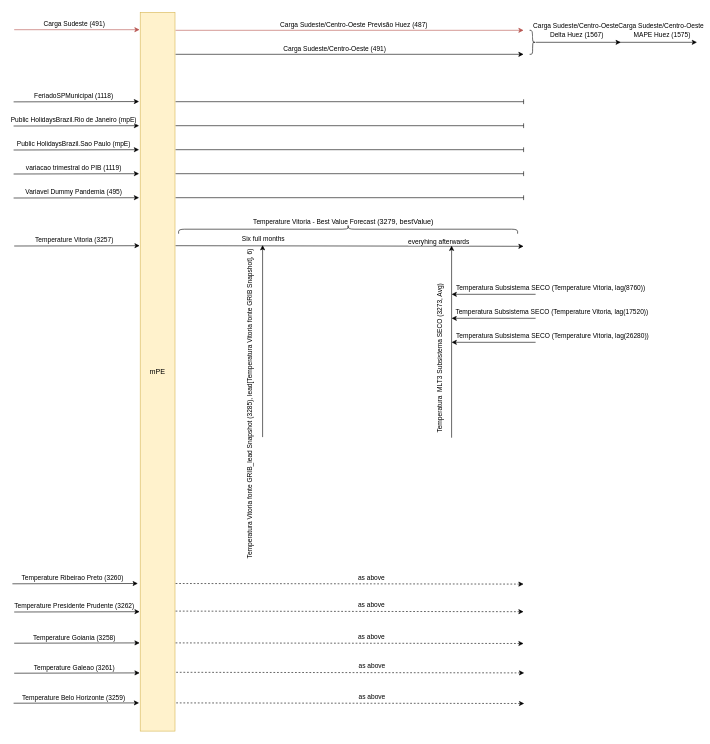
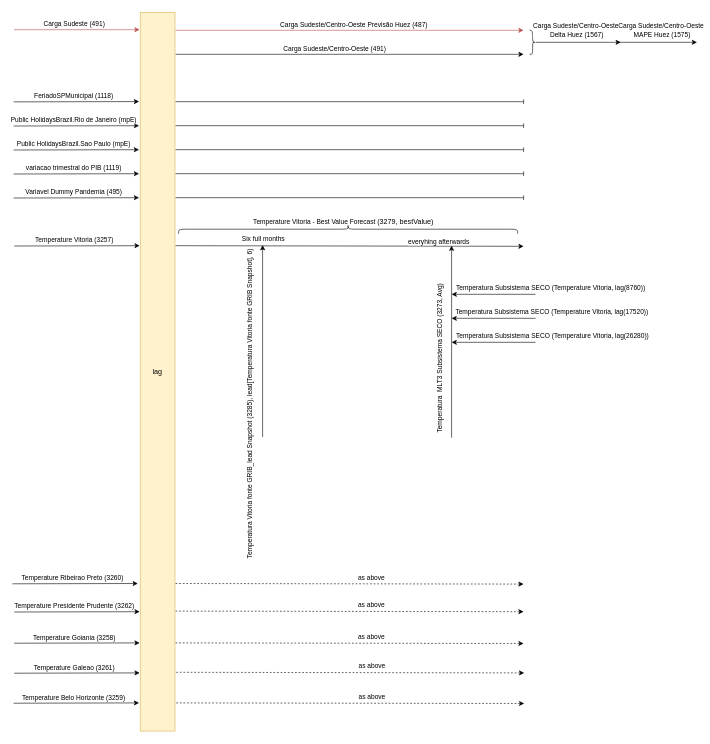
node "mPE": label "mPE" -> "lag"
